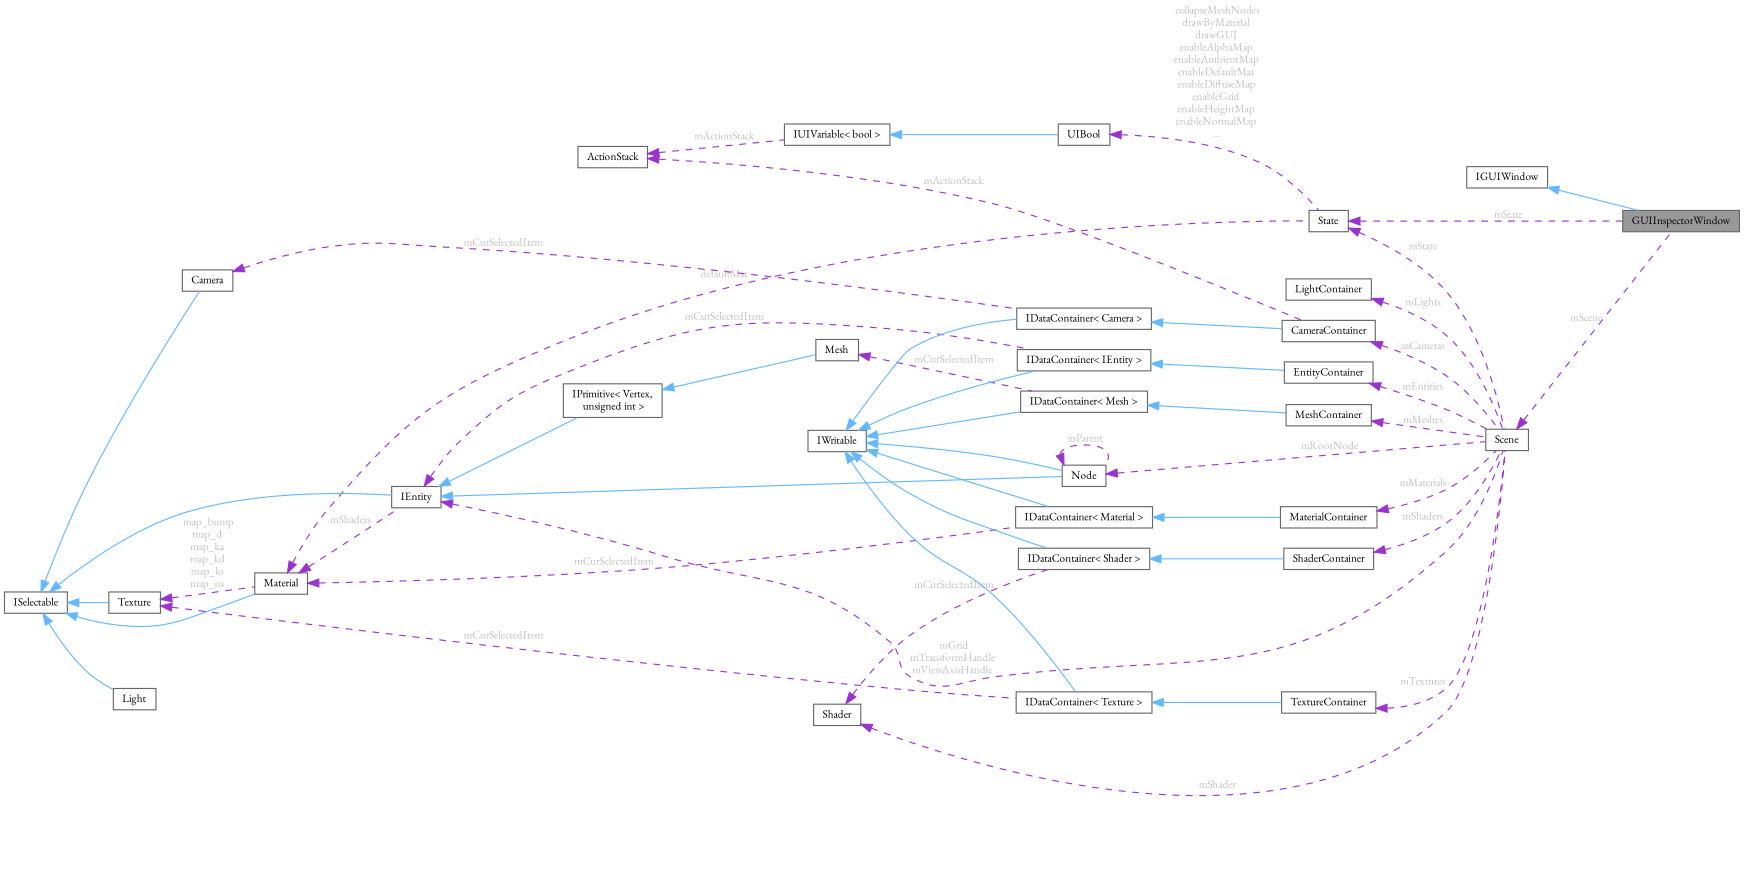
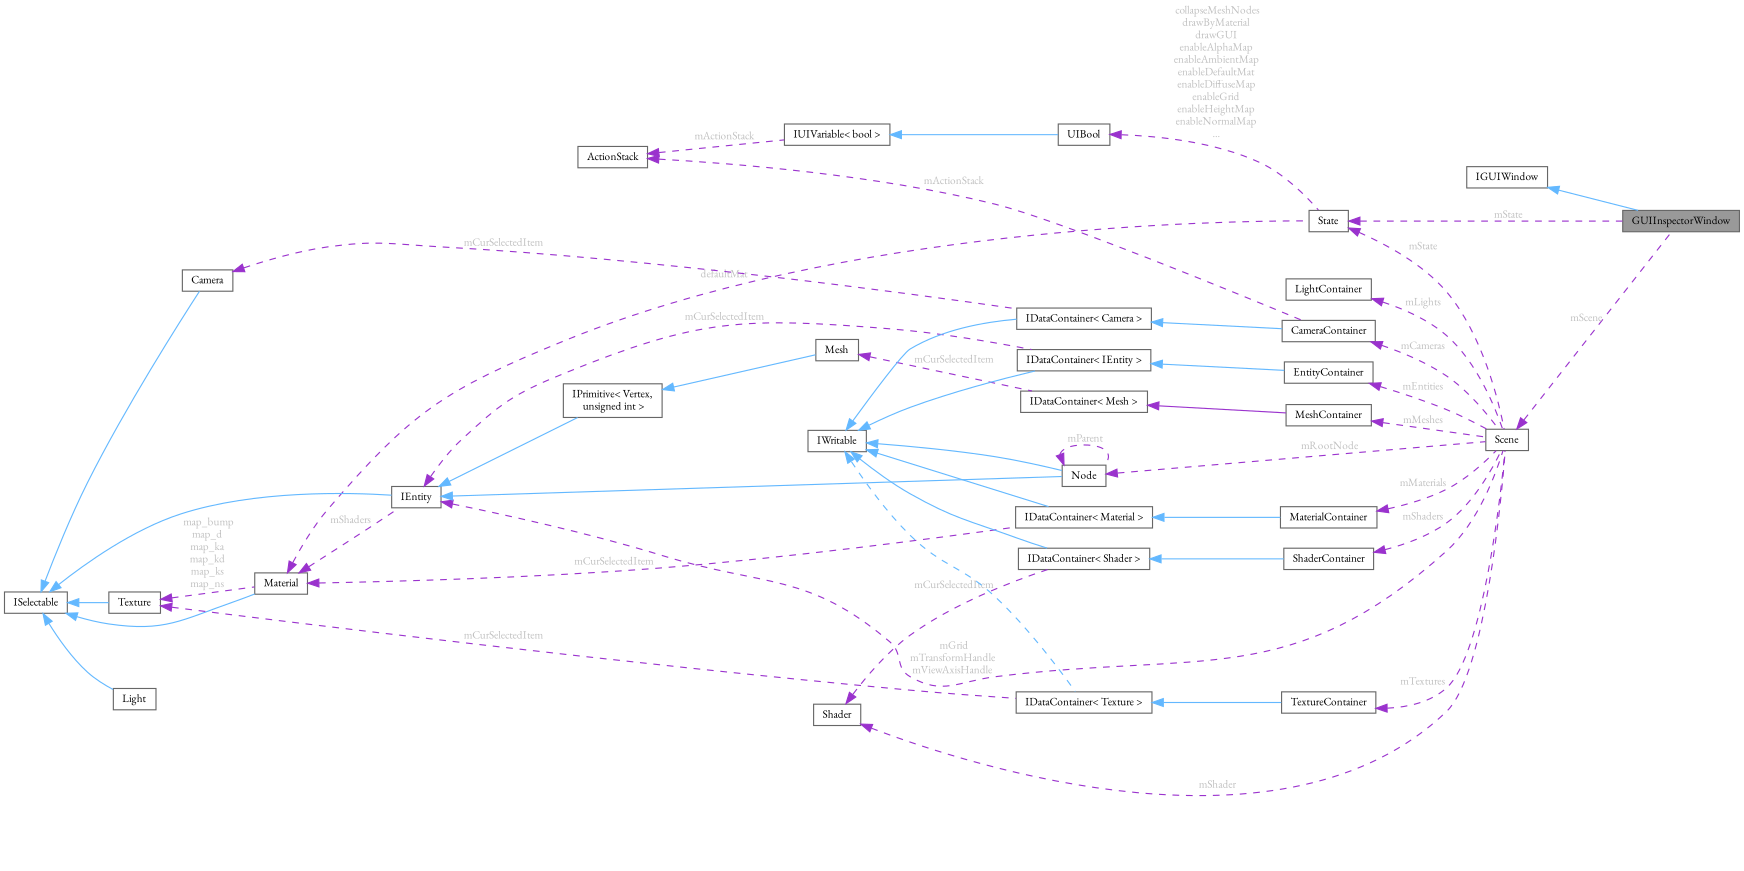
edge "MeshContainer" -> "IDataContainer< Mesh >": color steelblue1 -> darkorchid3
edge "IDataContainer< Mesh >" -> "IWritable": removed
edge "IDataContainer< Texture >" -> "IWritable": style solid -> dashed
